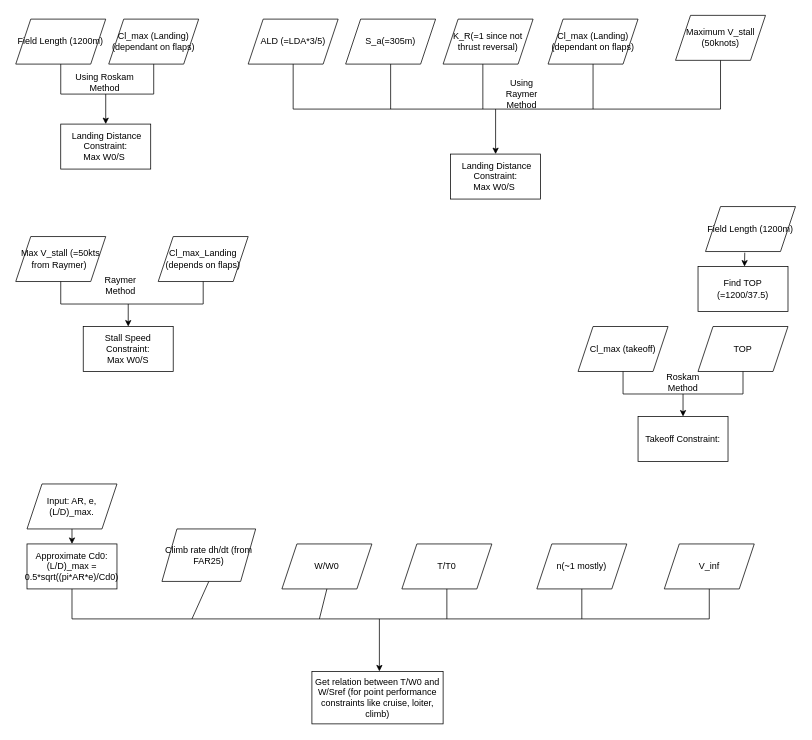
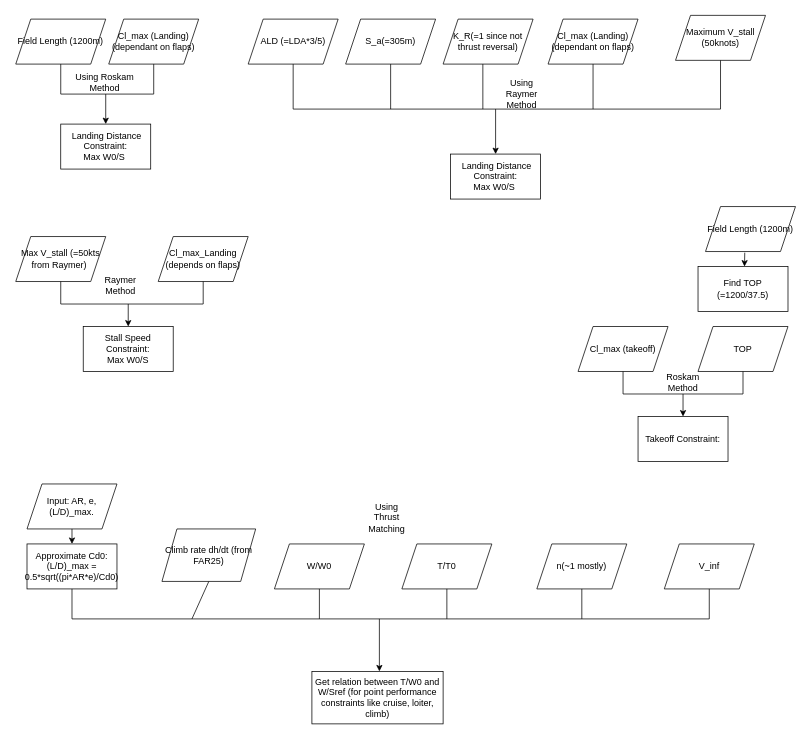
node "Using Thrust Matching": added
node "W/W0": moved (327, 567) -> (319, 567)
